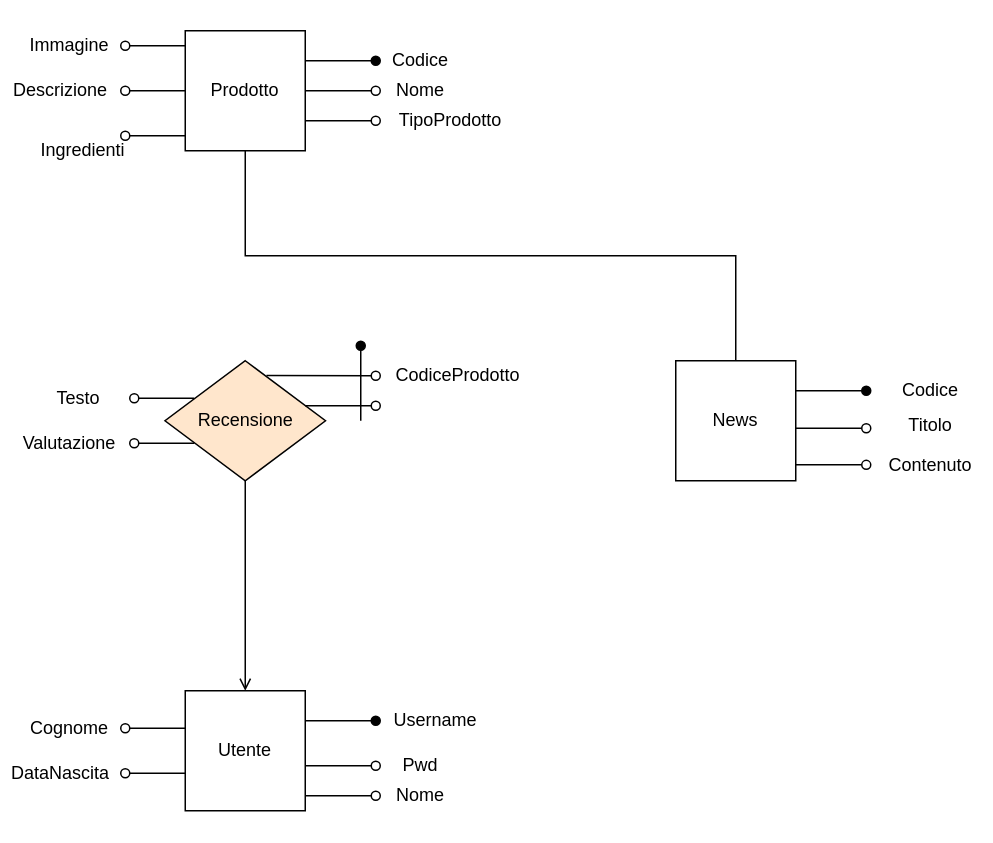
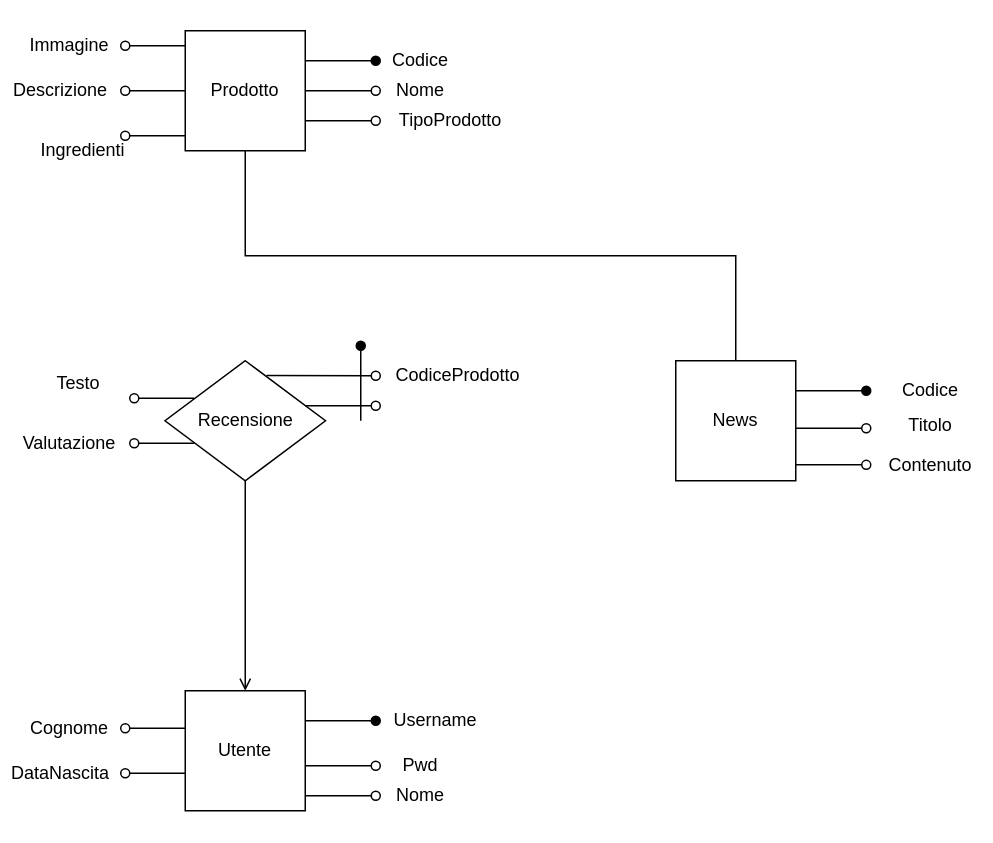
node "Testo": moved (79, 398) -> (79, 383)
node "Recensione": fillcolor #ffe6cc -> #ffffff
